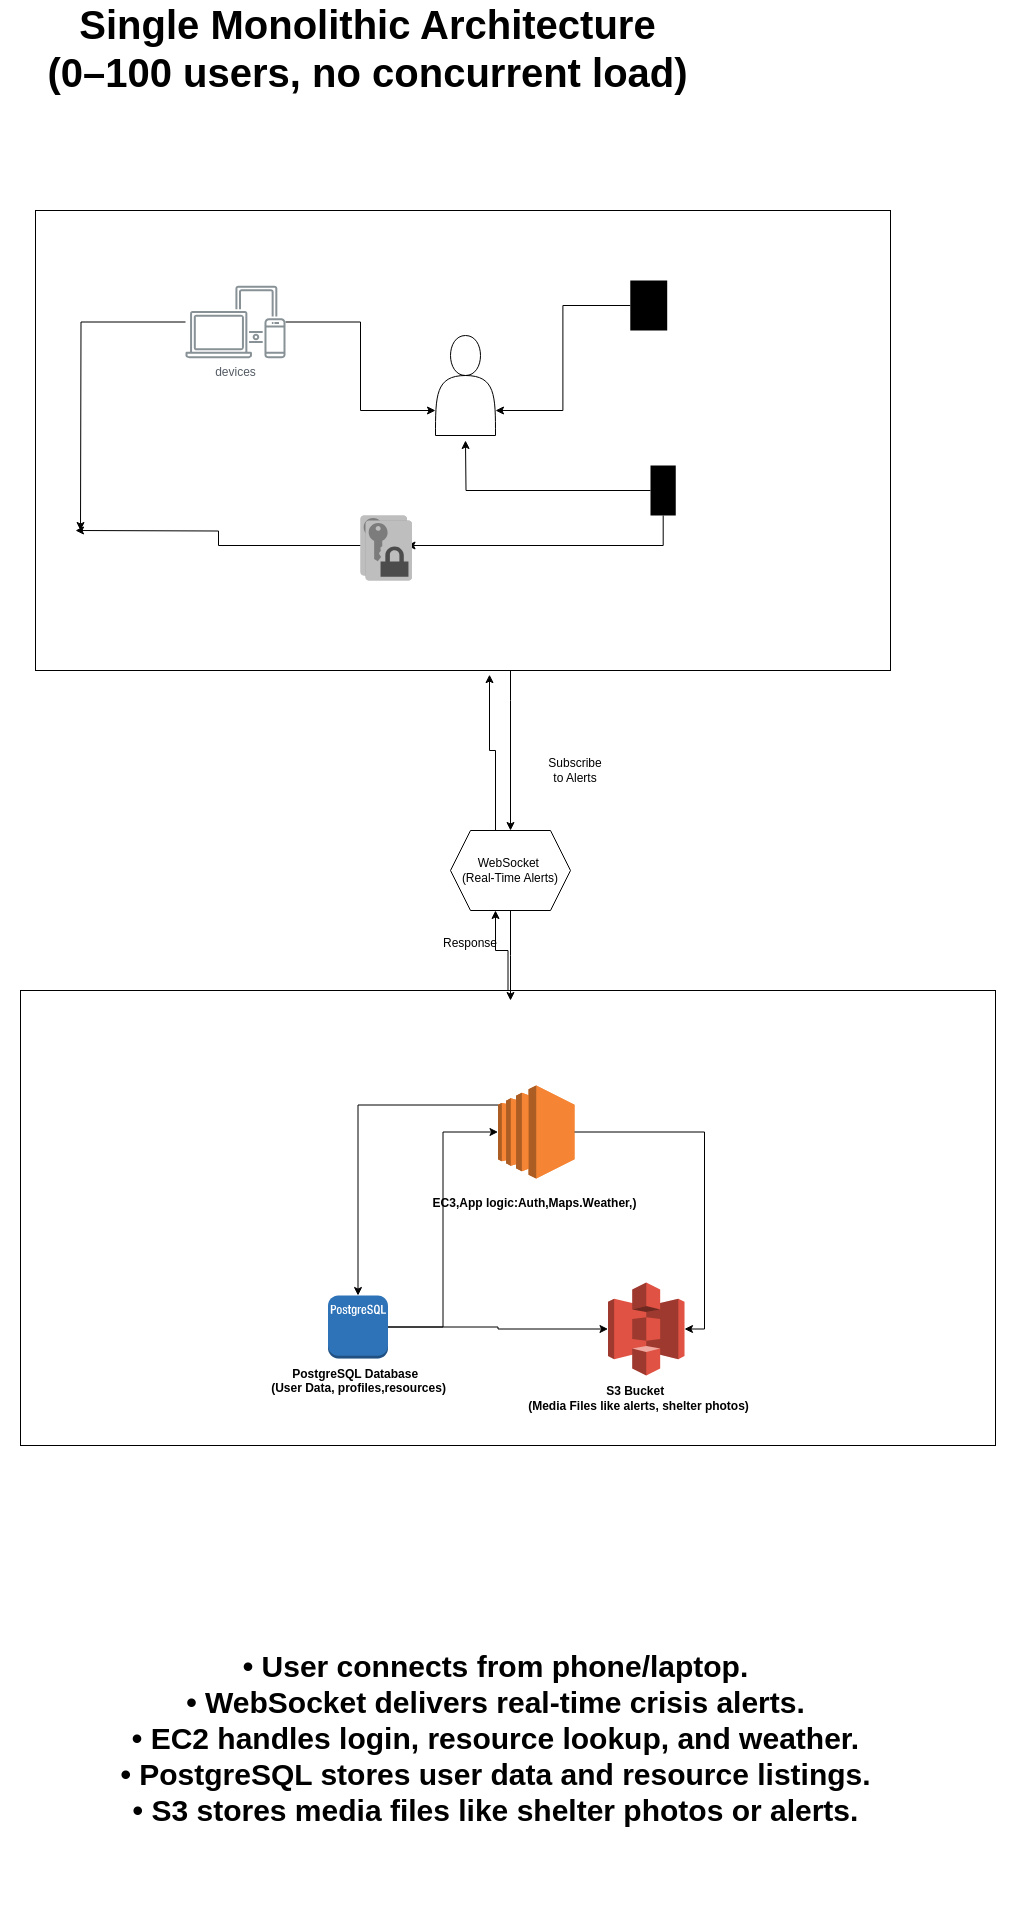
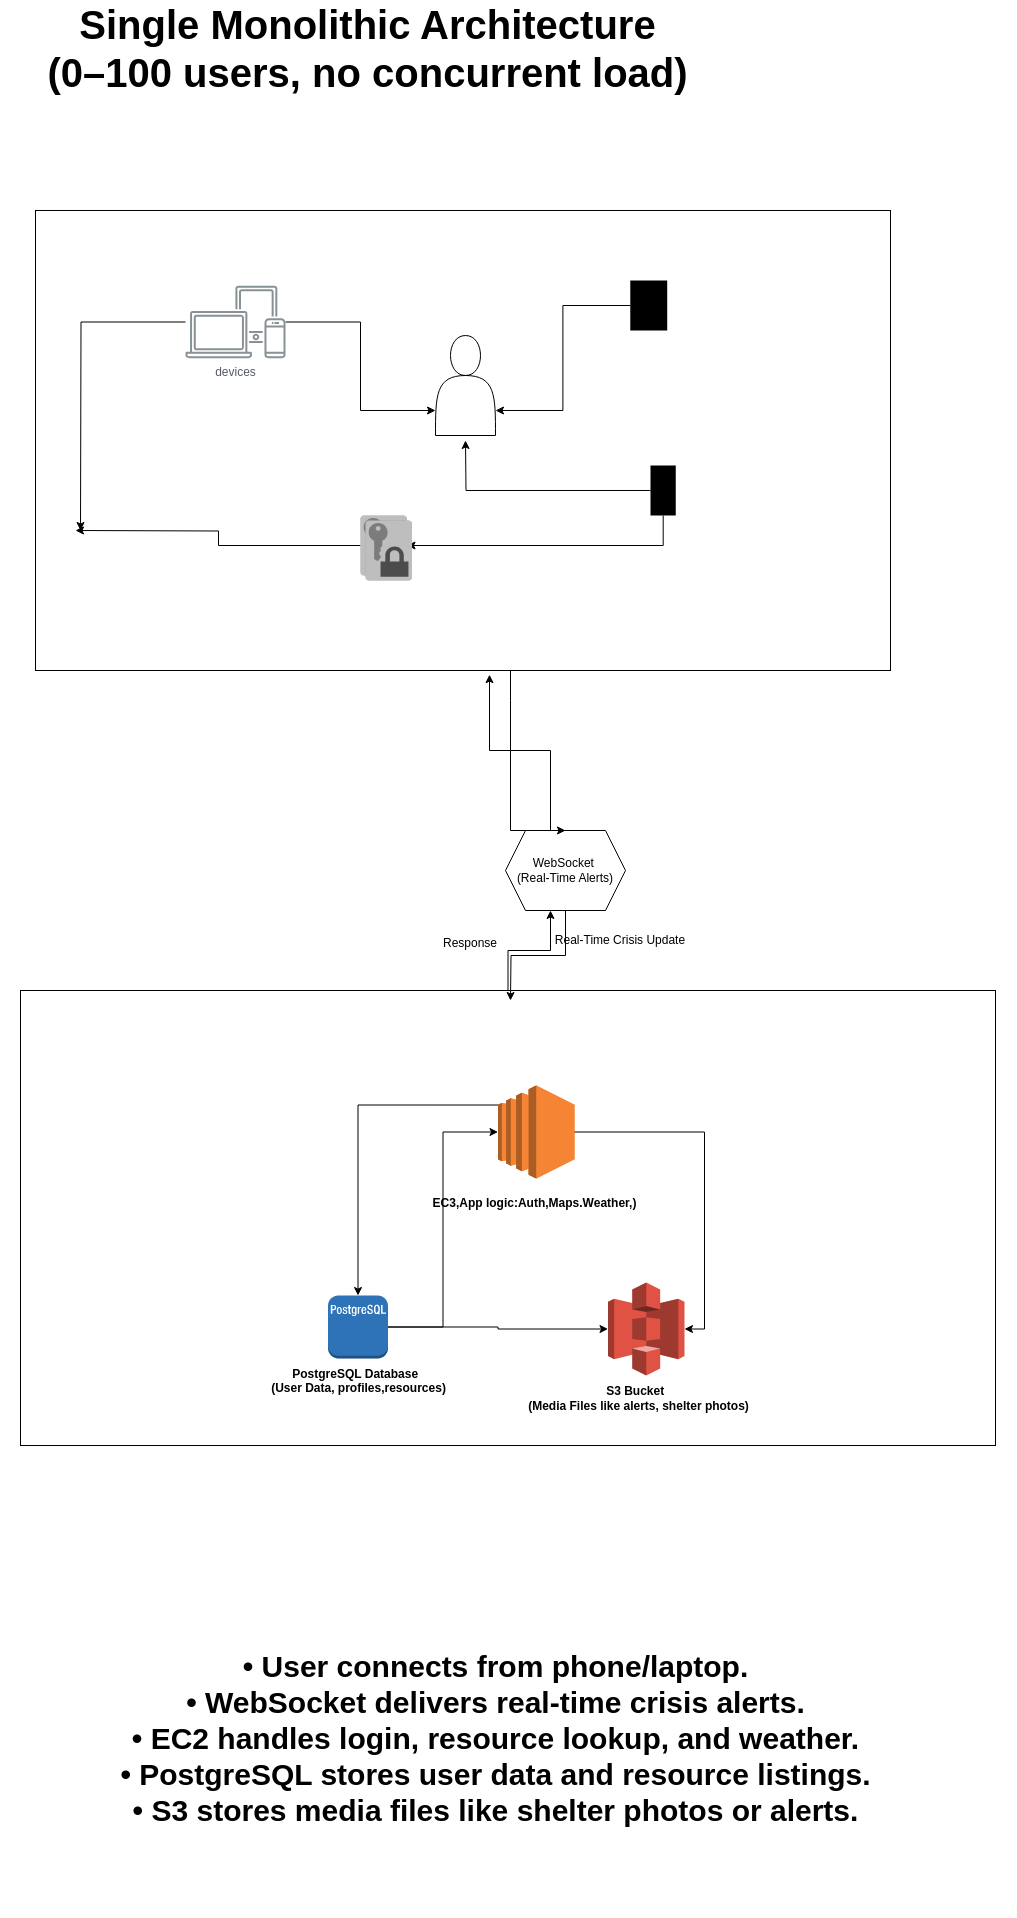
node "Subscribe to Alerts": removed
node "WebSocket (Real-Time Alerts)": moved (511, 871) -> (566, 871)
node "Real-Time Crisis Update": added
